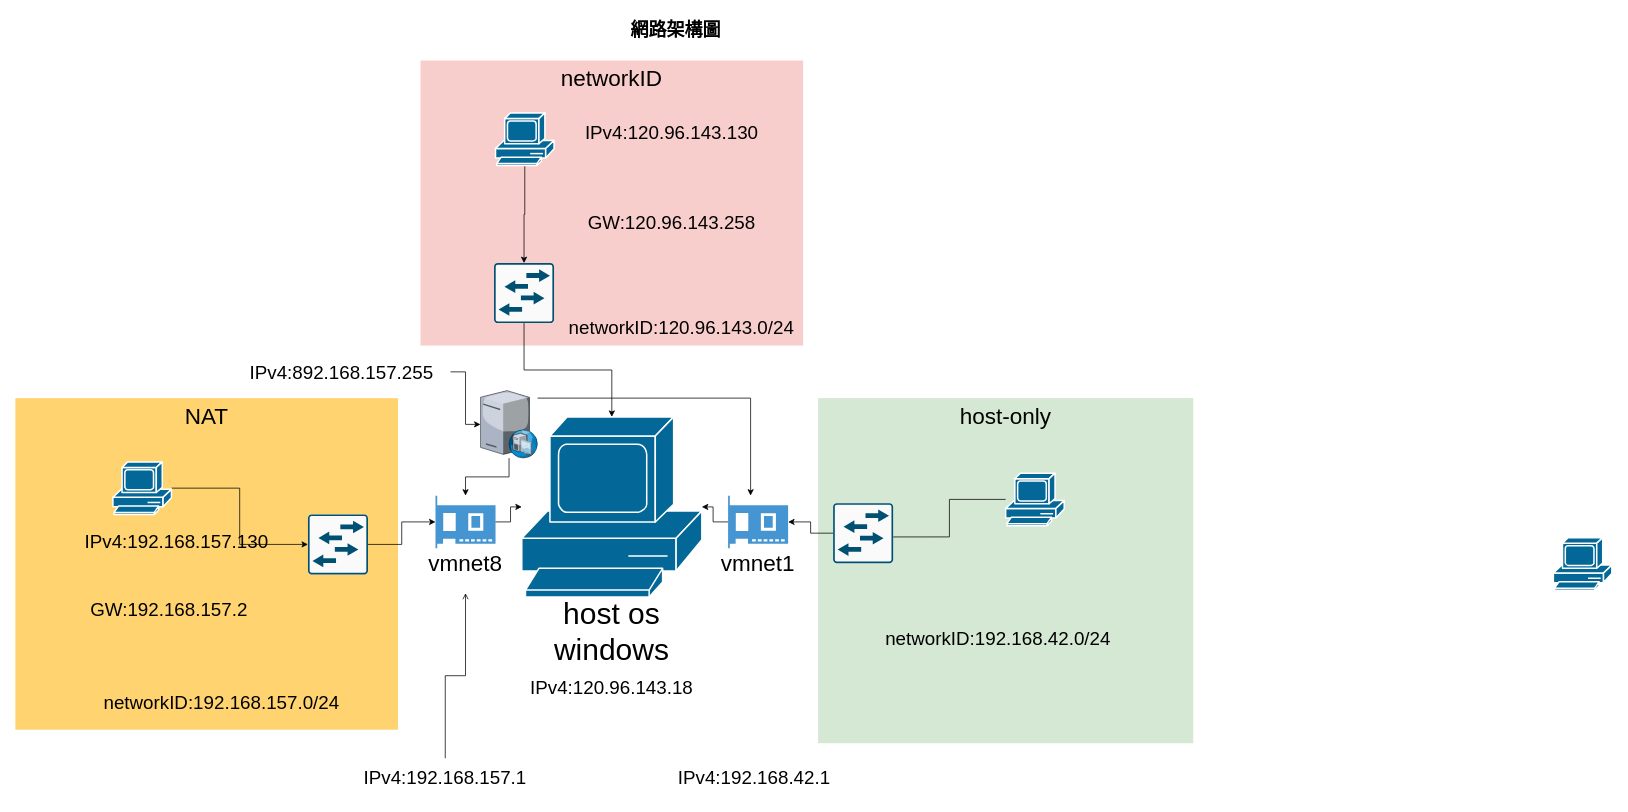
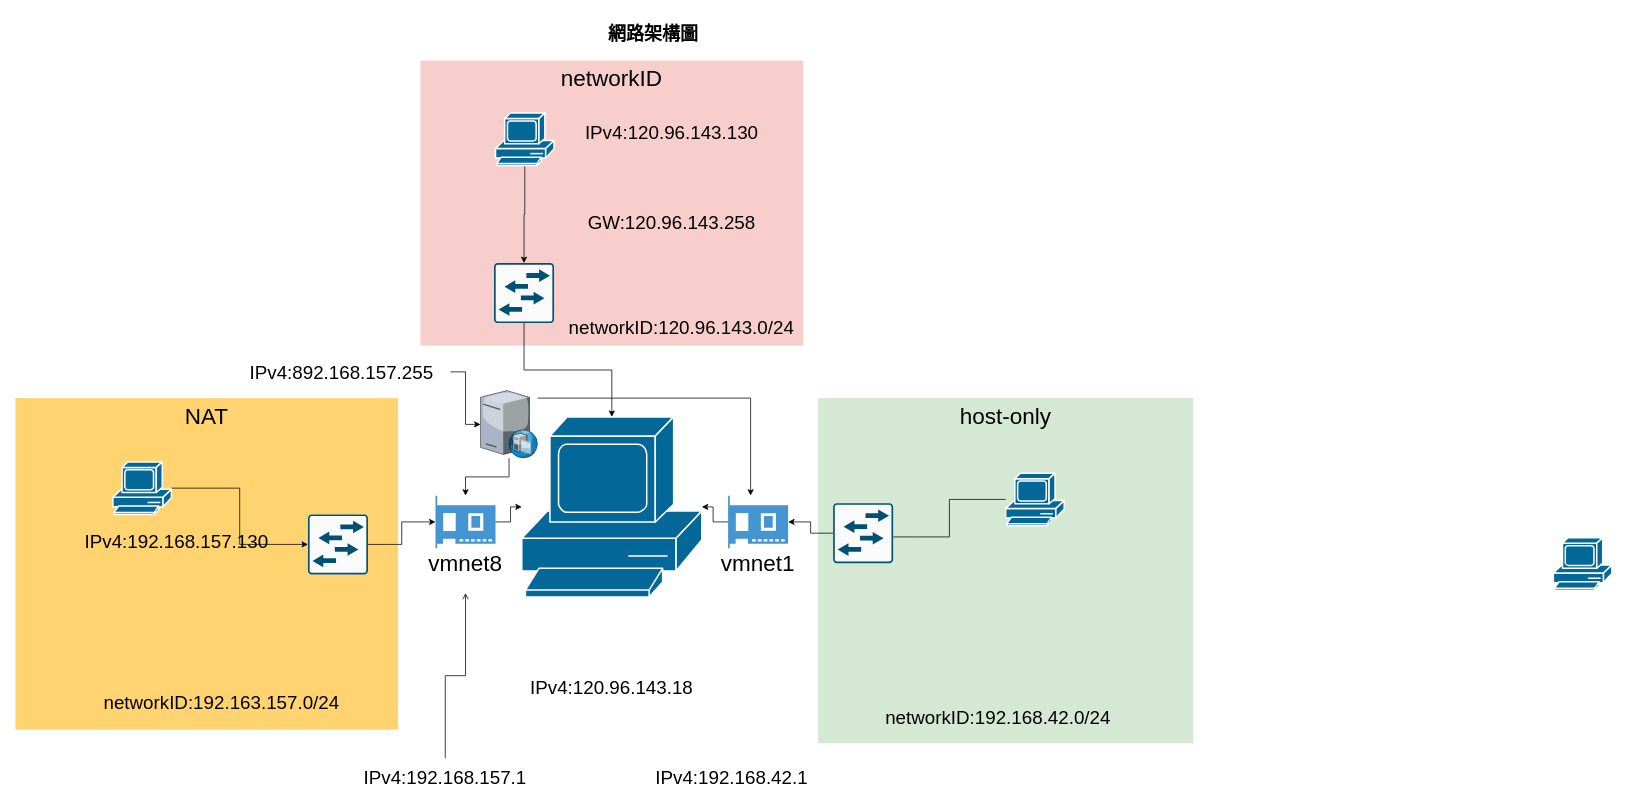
node "網路架構圖": moved (675, 30) -> (653, 34)
node "GW:192.168.157.2": removed
node "host os windows": removed
node "networkID:192.168.42.0/24": moved (998, 638) -> (998, 717)
node "networkID:192.168.157.0/24": label "networkID:192.168.157.0/24" -> "networkID:192.163.157.0/24"
node "IPv4:192.168.42.1": moved (754, 777) -> (732, 777)
